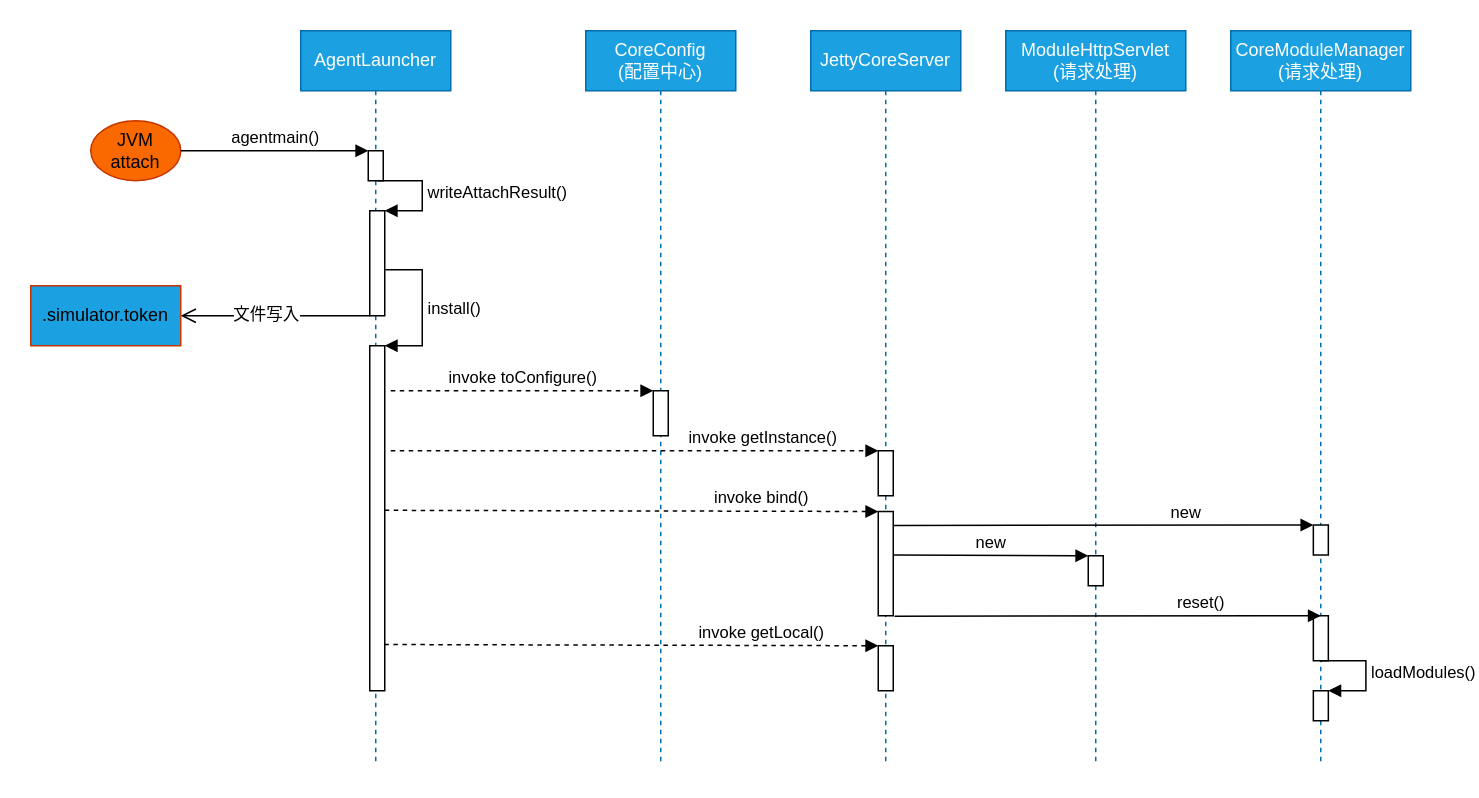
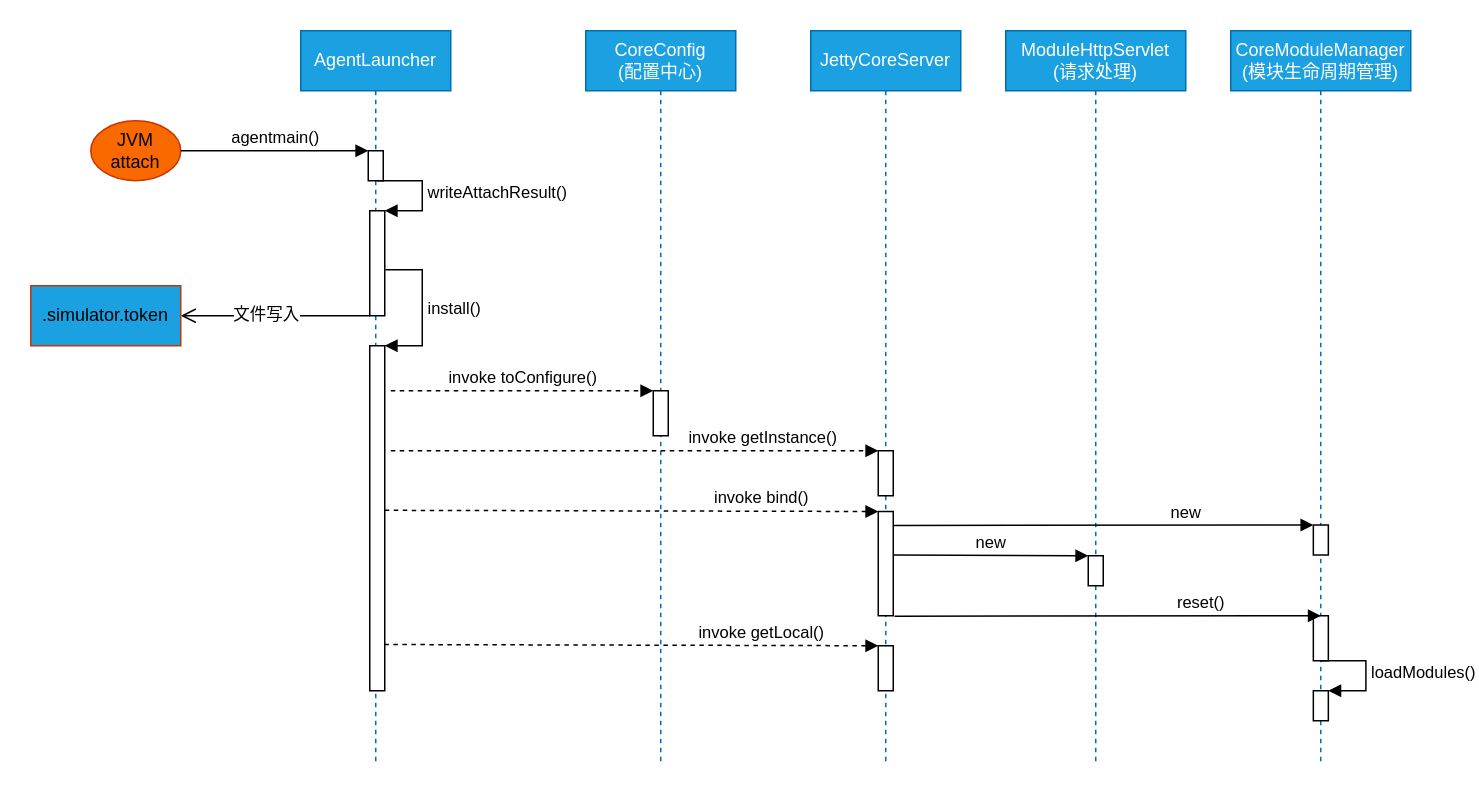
node "CoreModuleManager (请求处理)": label "CoreModuleManager (请求处理)" -> "CoreModuleManager (模块生命周期管理)"
